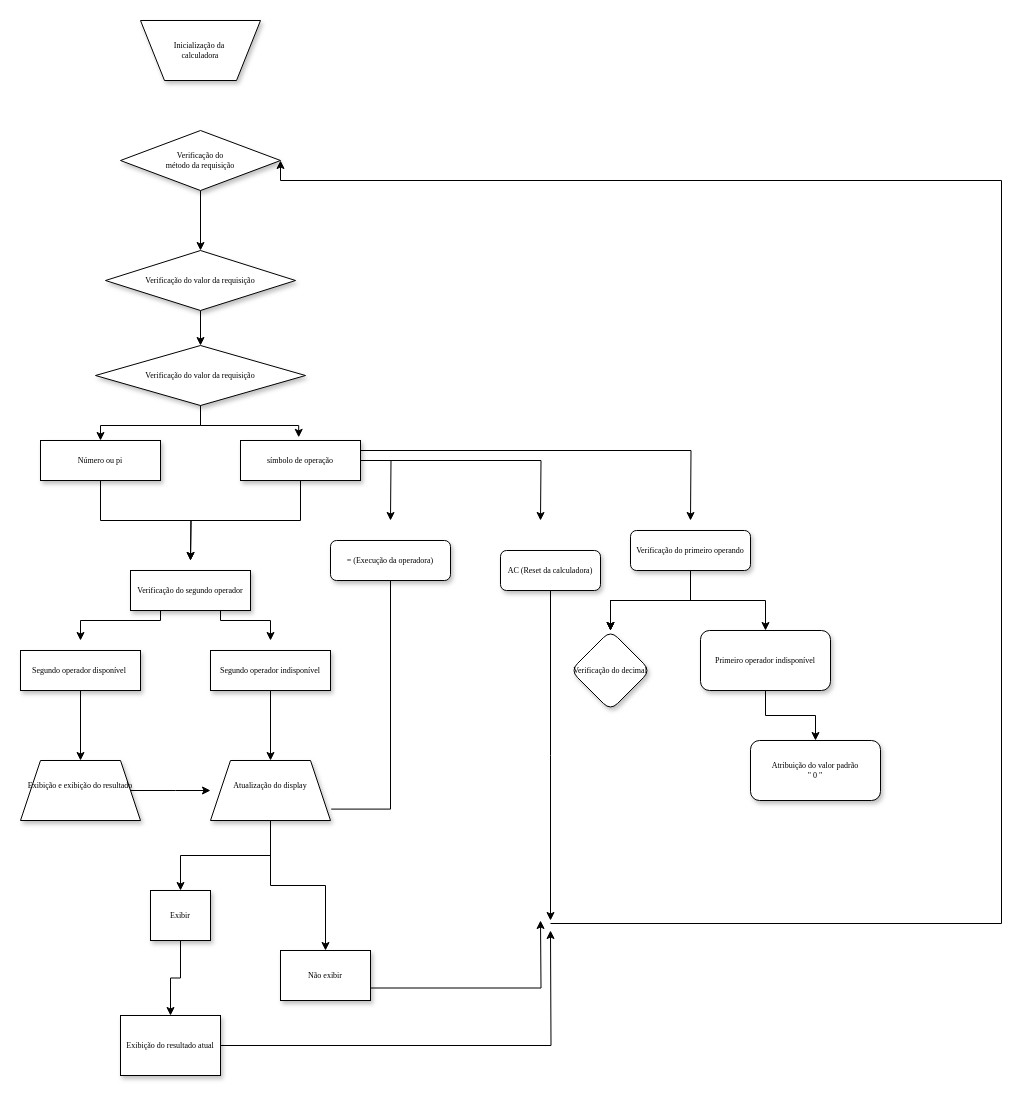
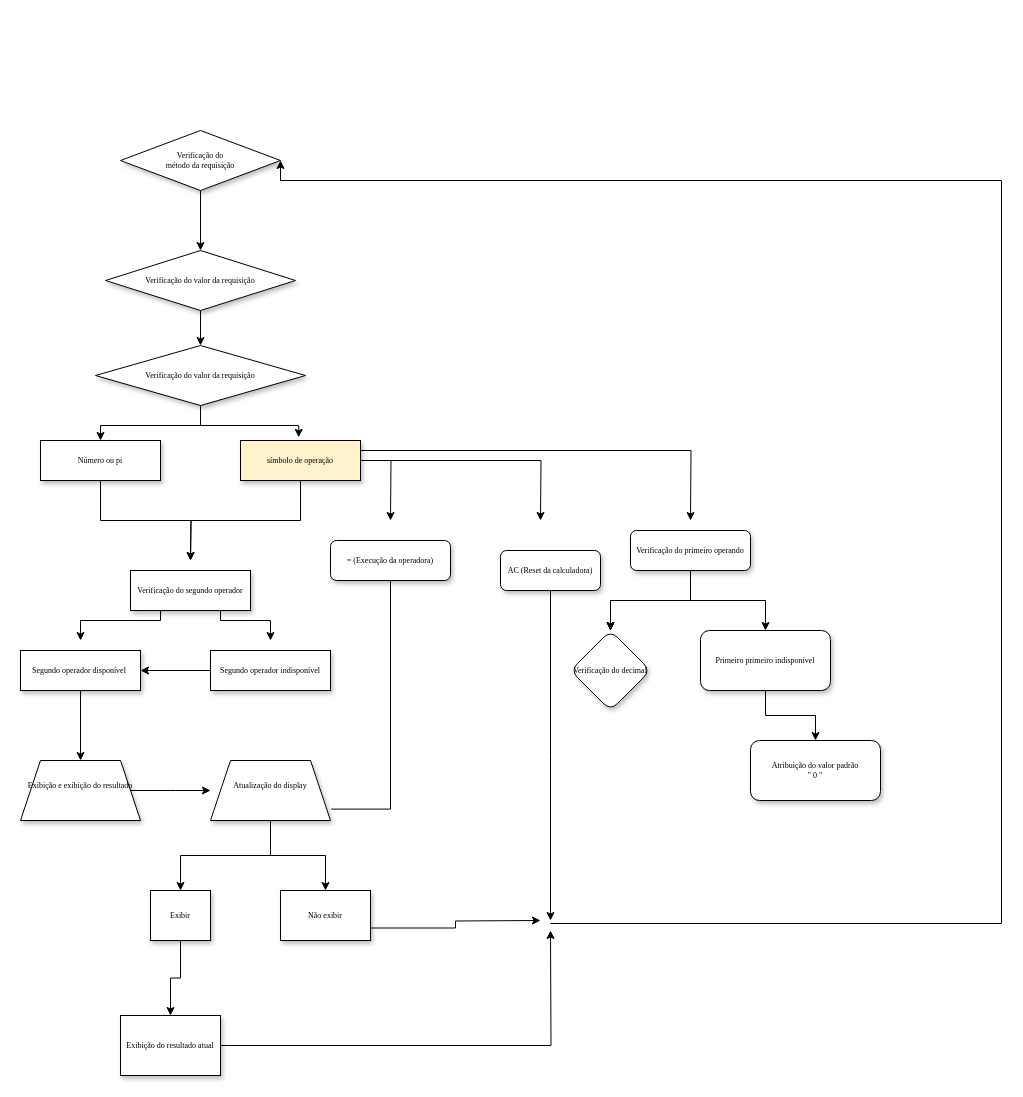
node "Inicialização da calculadora": removed
node "símbolo de operação": fillcolor #ffffff -> #fff2cc
node "Primeiro operador indisponível": label "Primeiro operador indisponível" -> "Primeiro primeiro indisponível"
edge "Segundo operador indisponível" -> "Atualização do display": now "Segundo operador indisponível" -> "Segundo operador disponível"
node "Não exibir": moved (326, 976) -> (326, 916)
